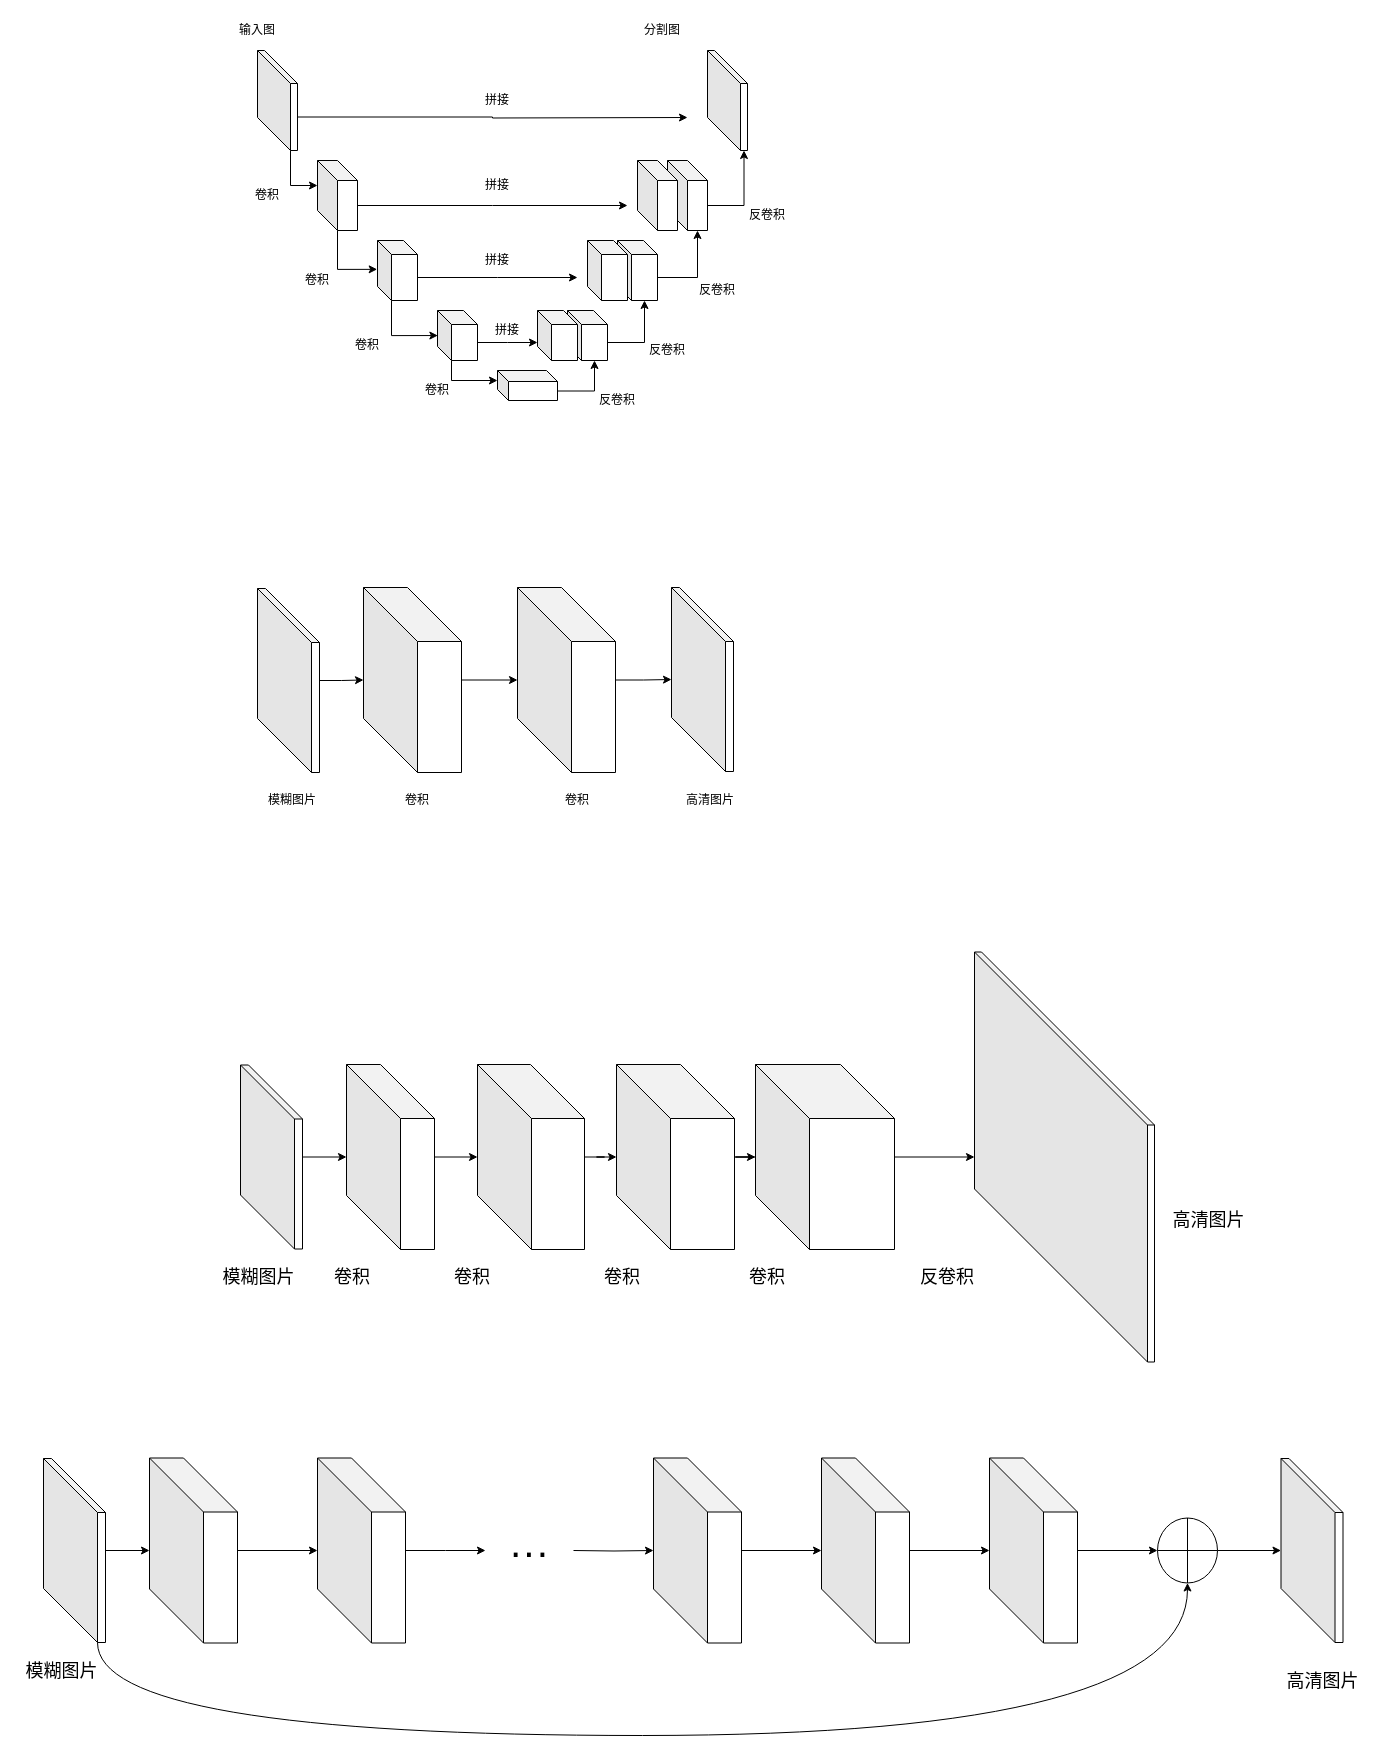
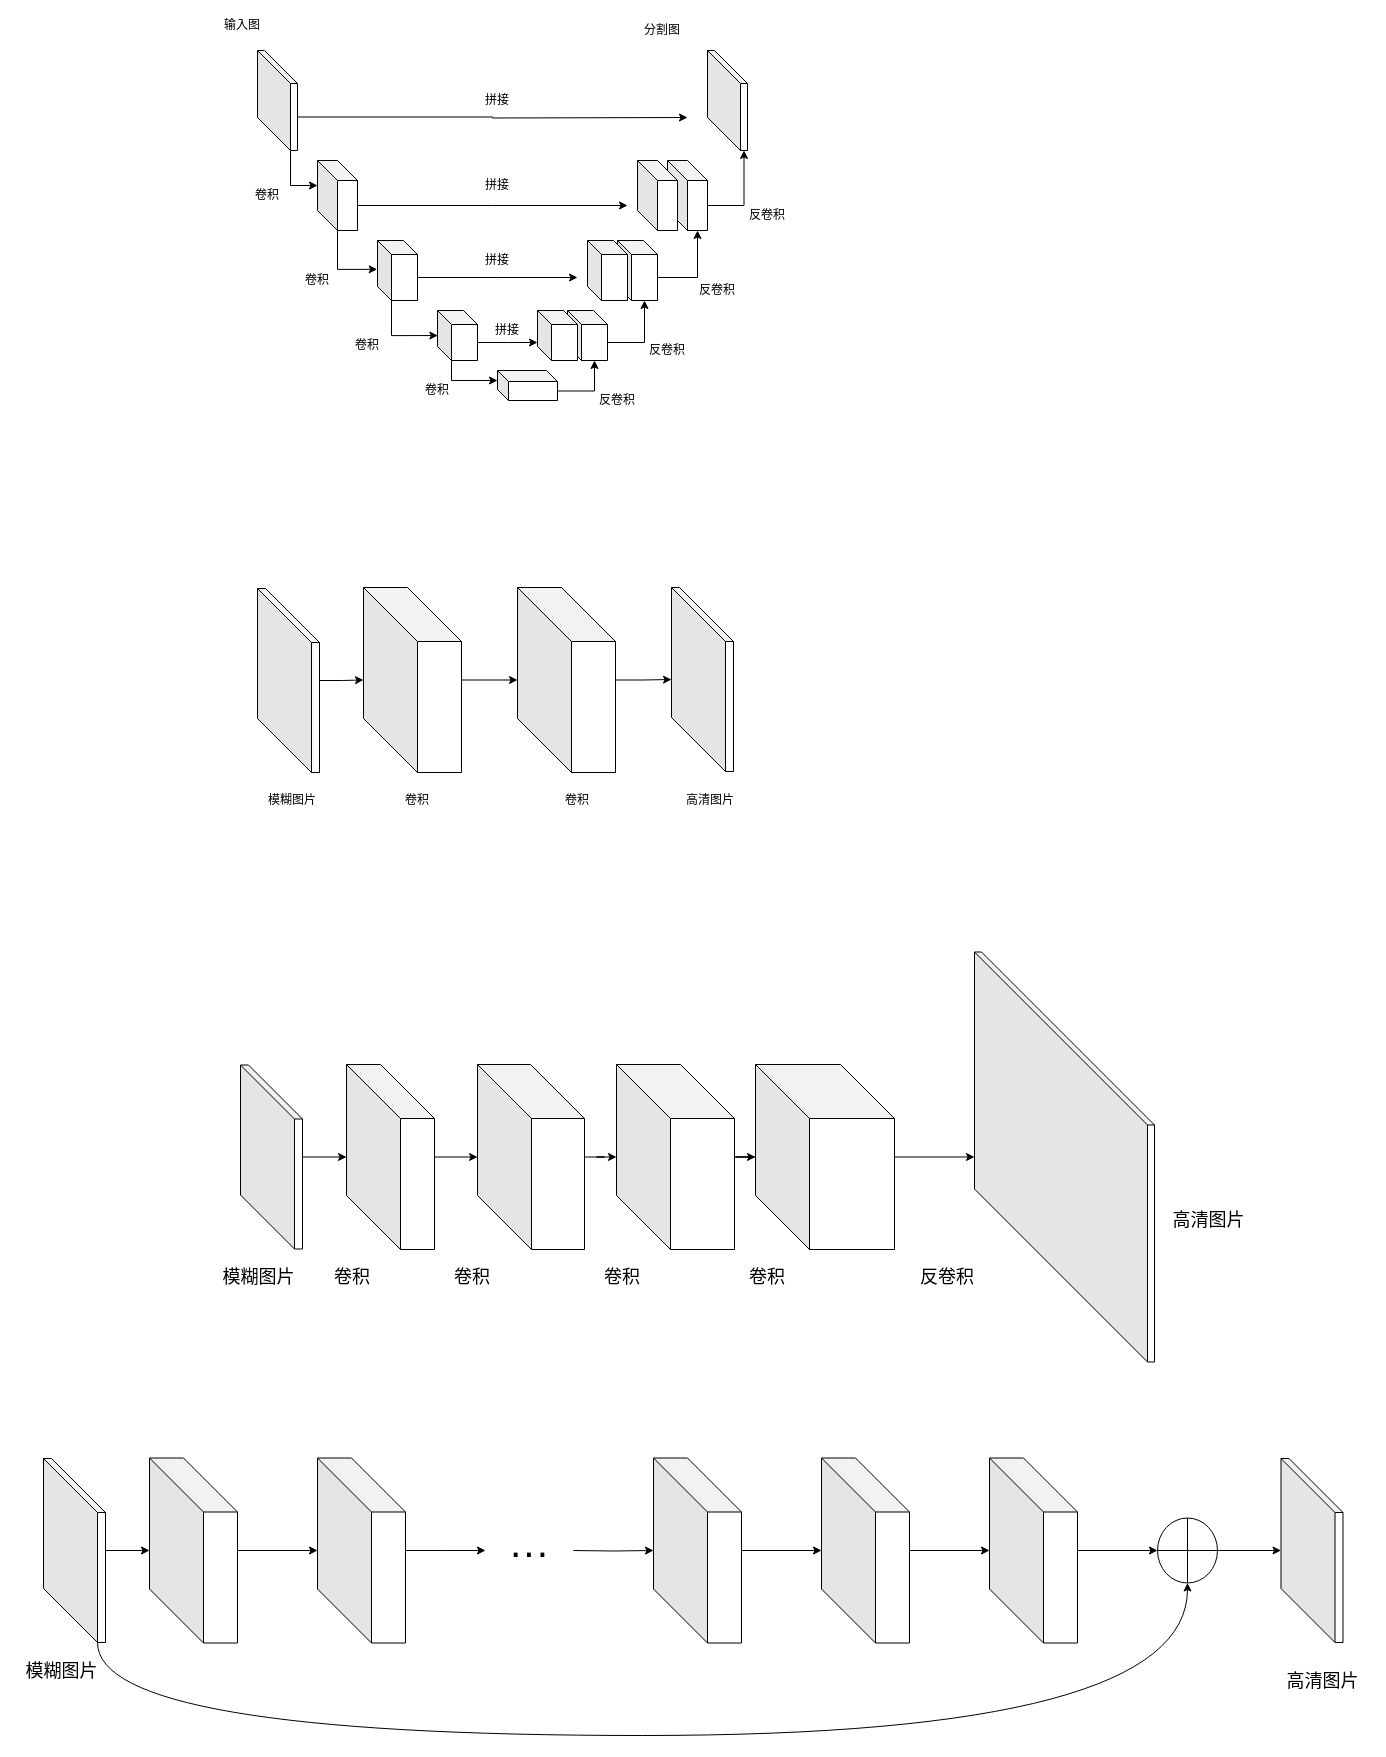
node "输入图": moved (258, 31) -> (243, 26)
